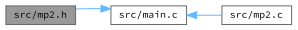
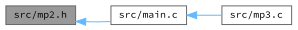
edge "src/mp2.h" -> "src/main.c": reversed
node "src/mp2.c": label "src/mp2.c" -> "src/mp3.c"
